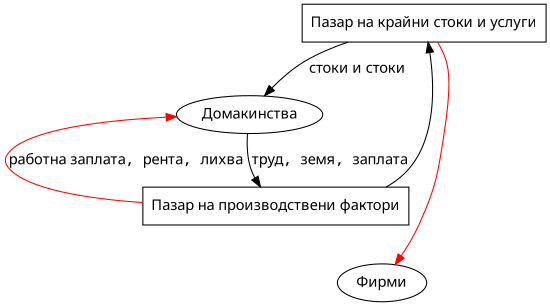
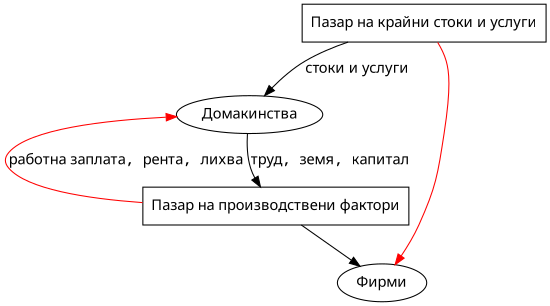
edge "Пазар на крайни стоки и услуги" -> "Домакинства": label "стоки и стоки" -> "стоки и услуги"
edge "Пазар на производствени фактори" -> "Пазар на крайни стоки и услуги": now "Пазар на производствени фактори" -> "Фирми"
edge "Домакинства" -> "Пазар на производствени фактори": label "труд, земя, заплата" -> "труд, земя, капитал"
